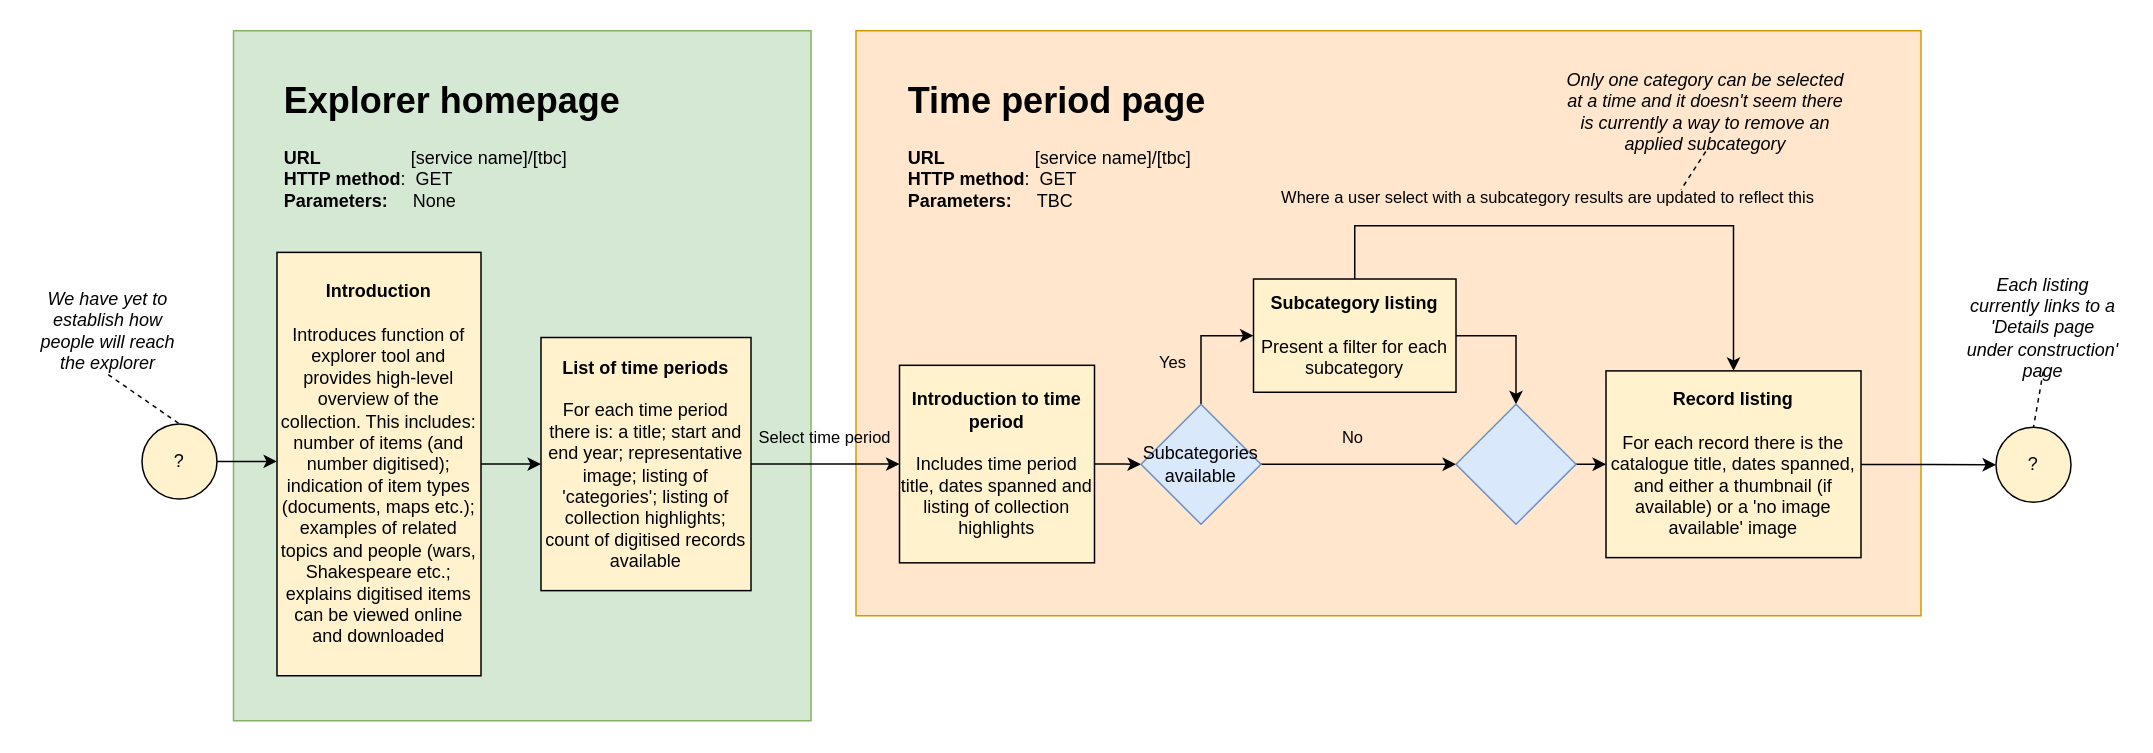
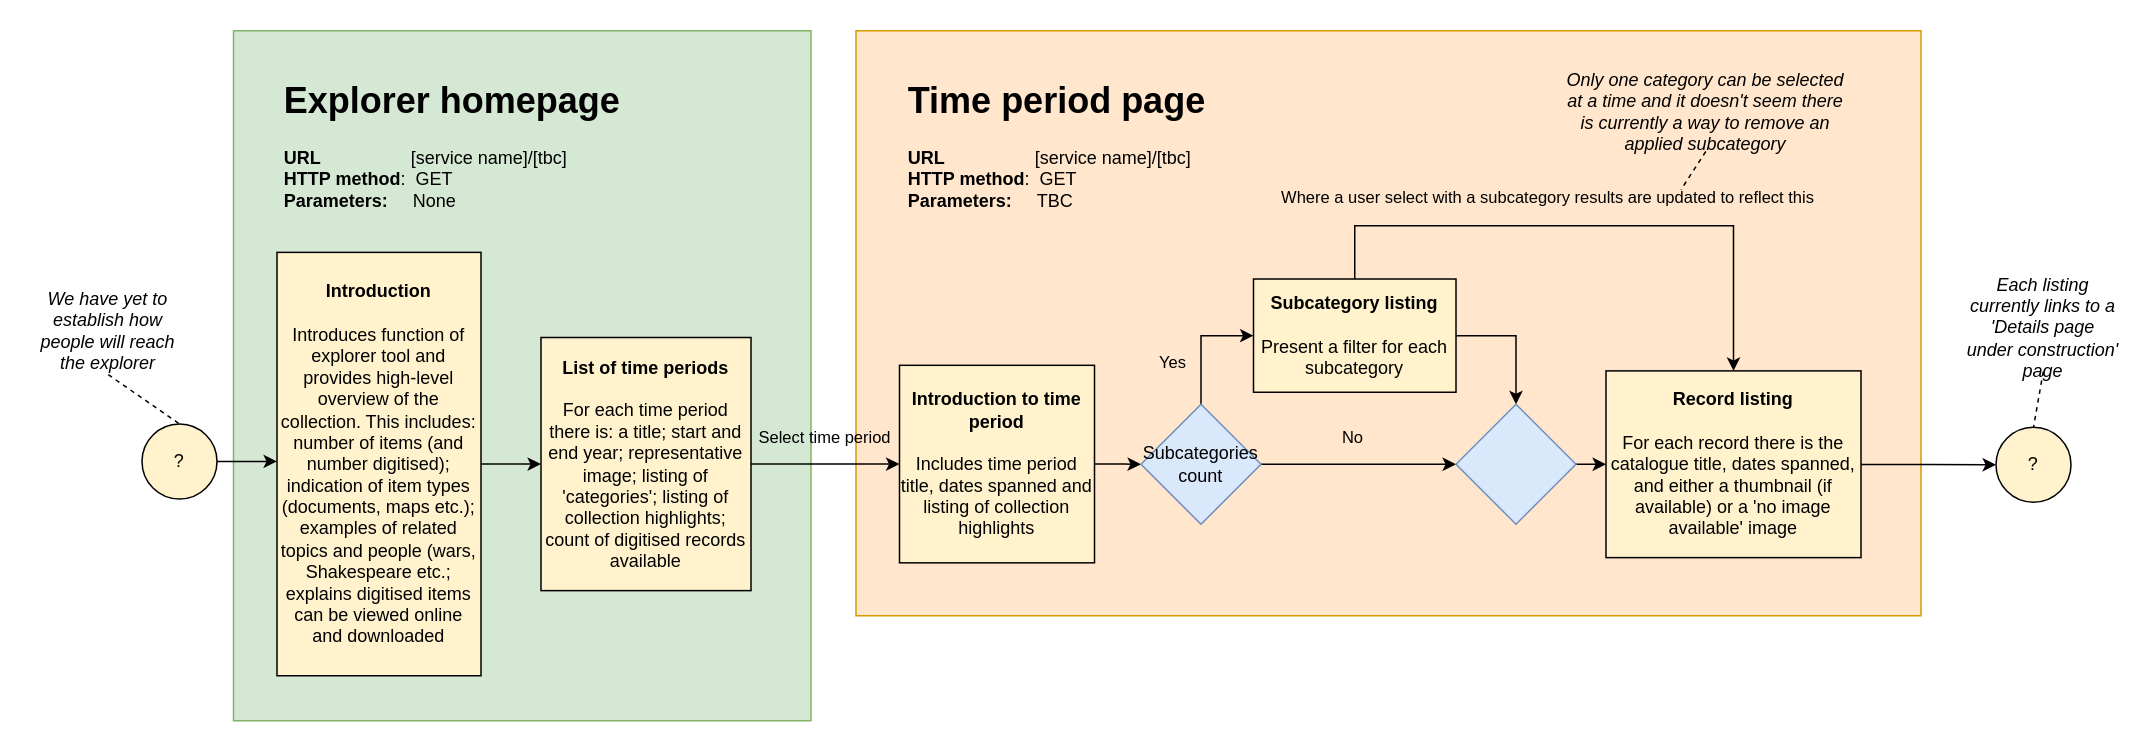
node "Subcategories available": label "Subcategories available" -> "Subcategories count"
